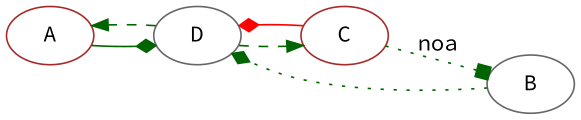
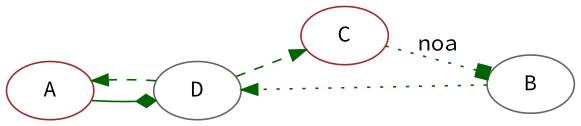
edge "C" -> "D": removed
edge "B" -> "D": arrowhead diamond -> normal
